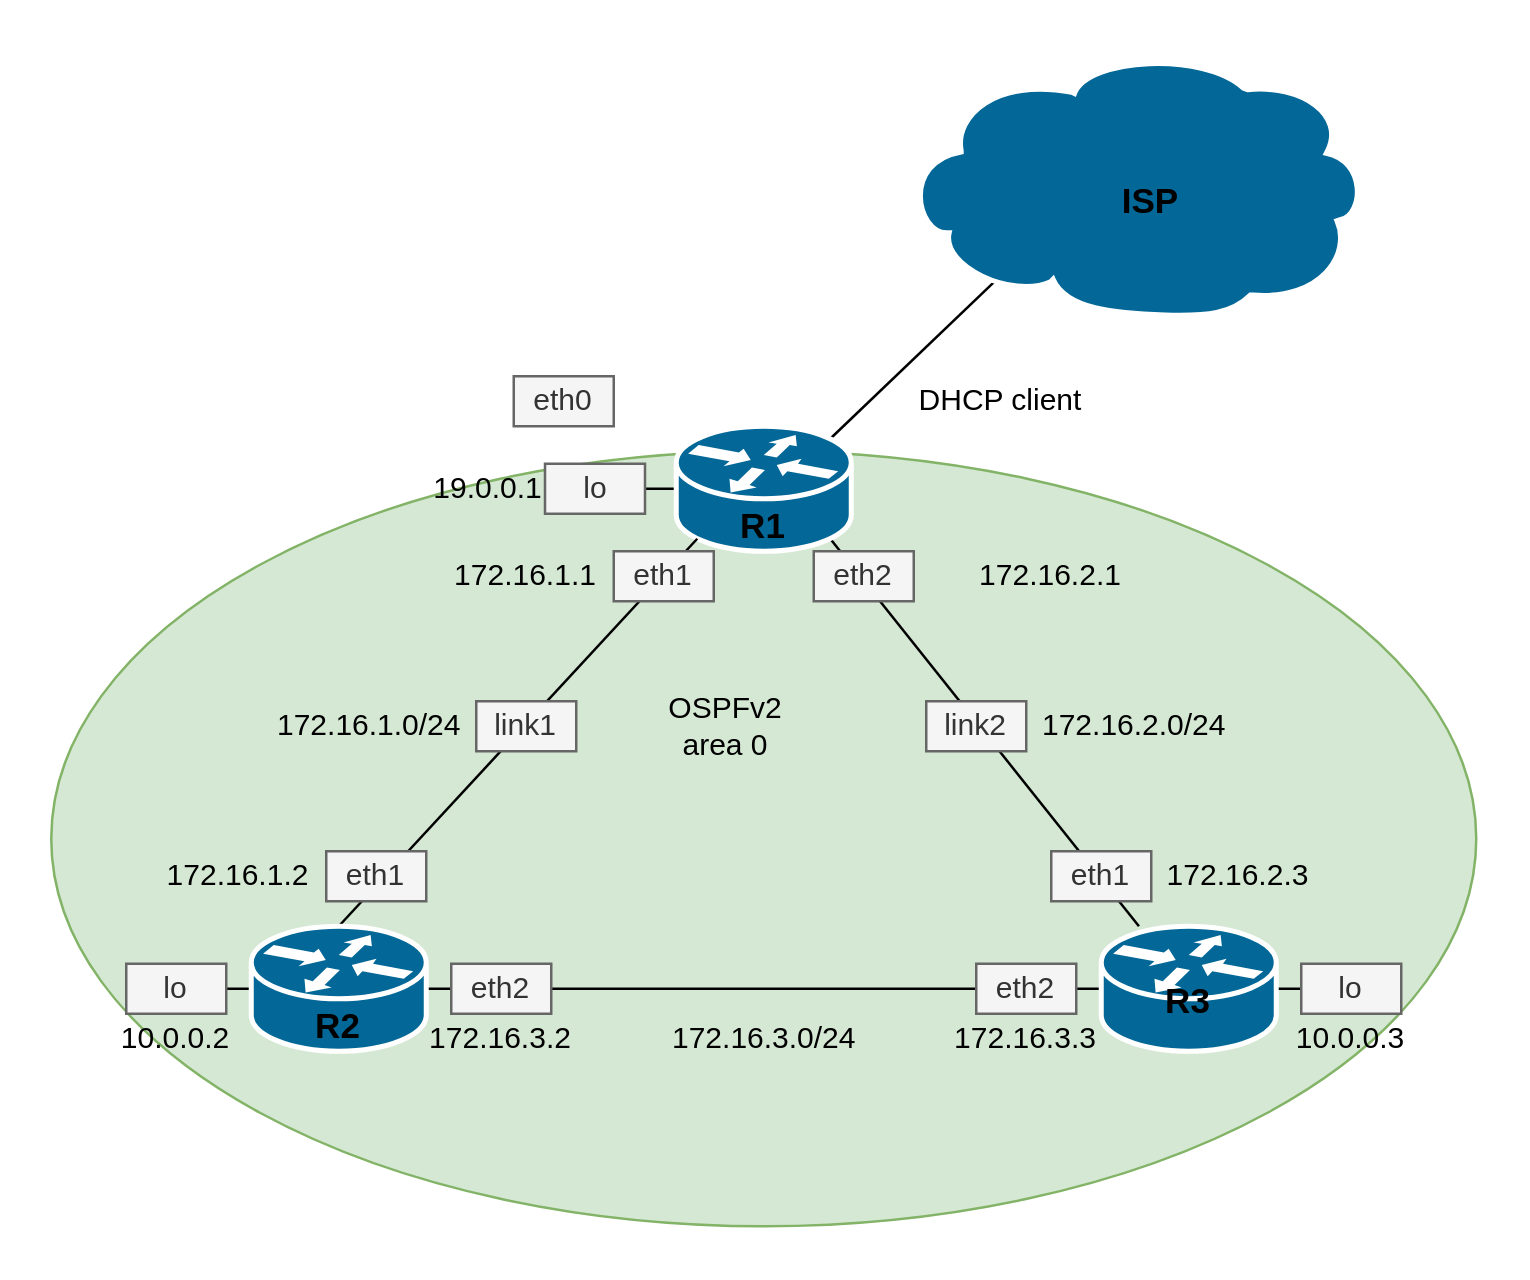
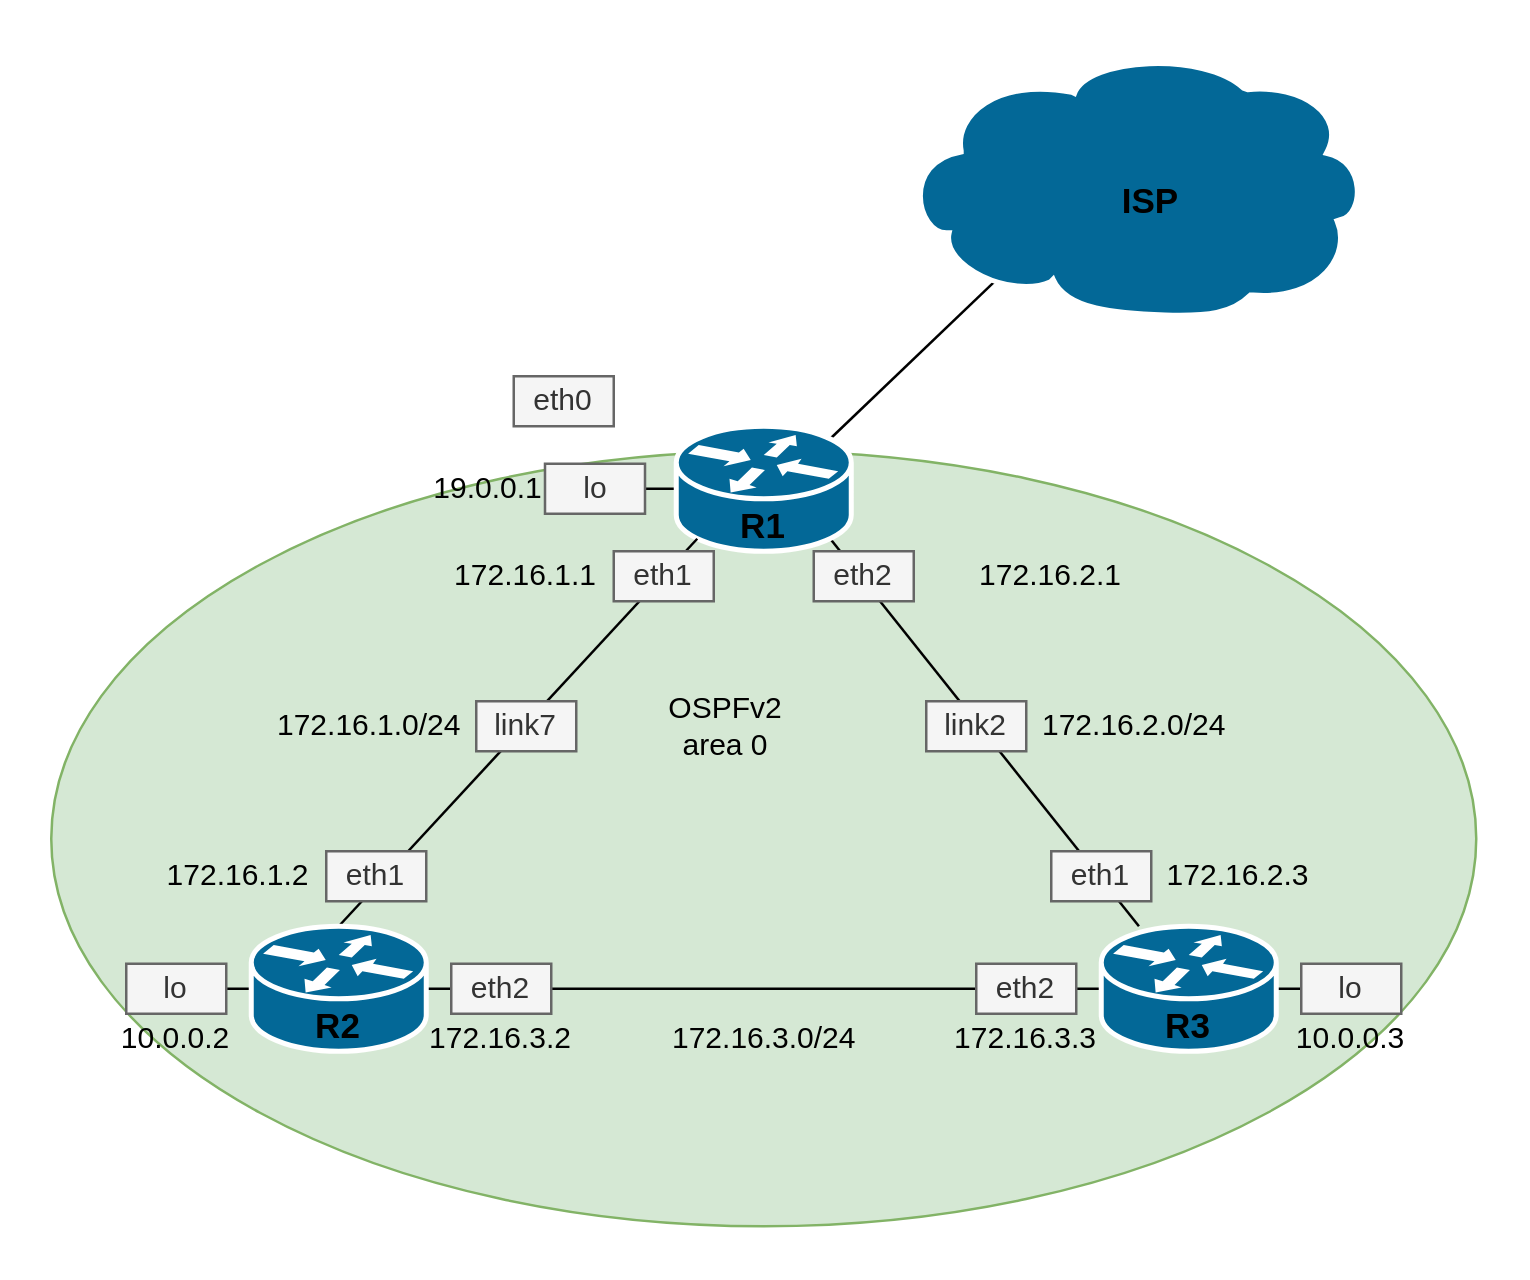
node "DHCP client": removed
node "link1": label "link1" -> "link7"
node "R3": moved (1189, 1001) -> (1189, 1026)
